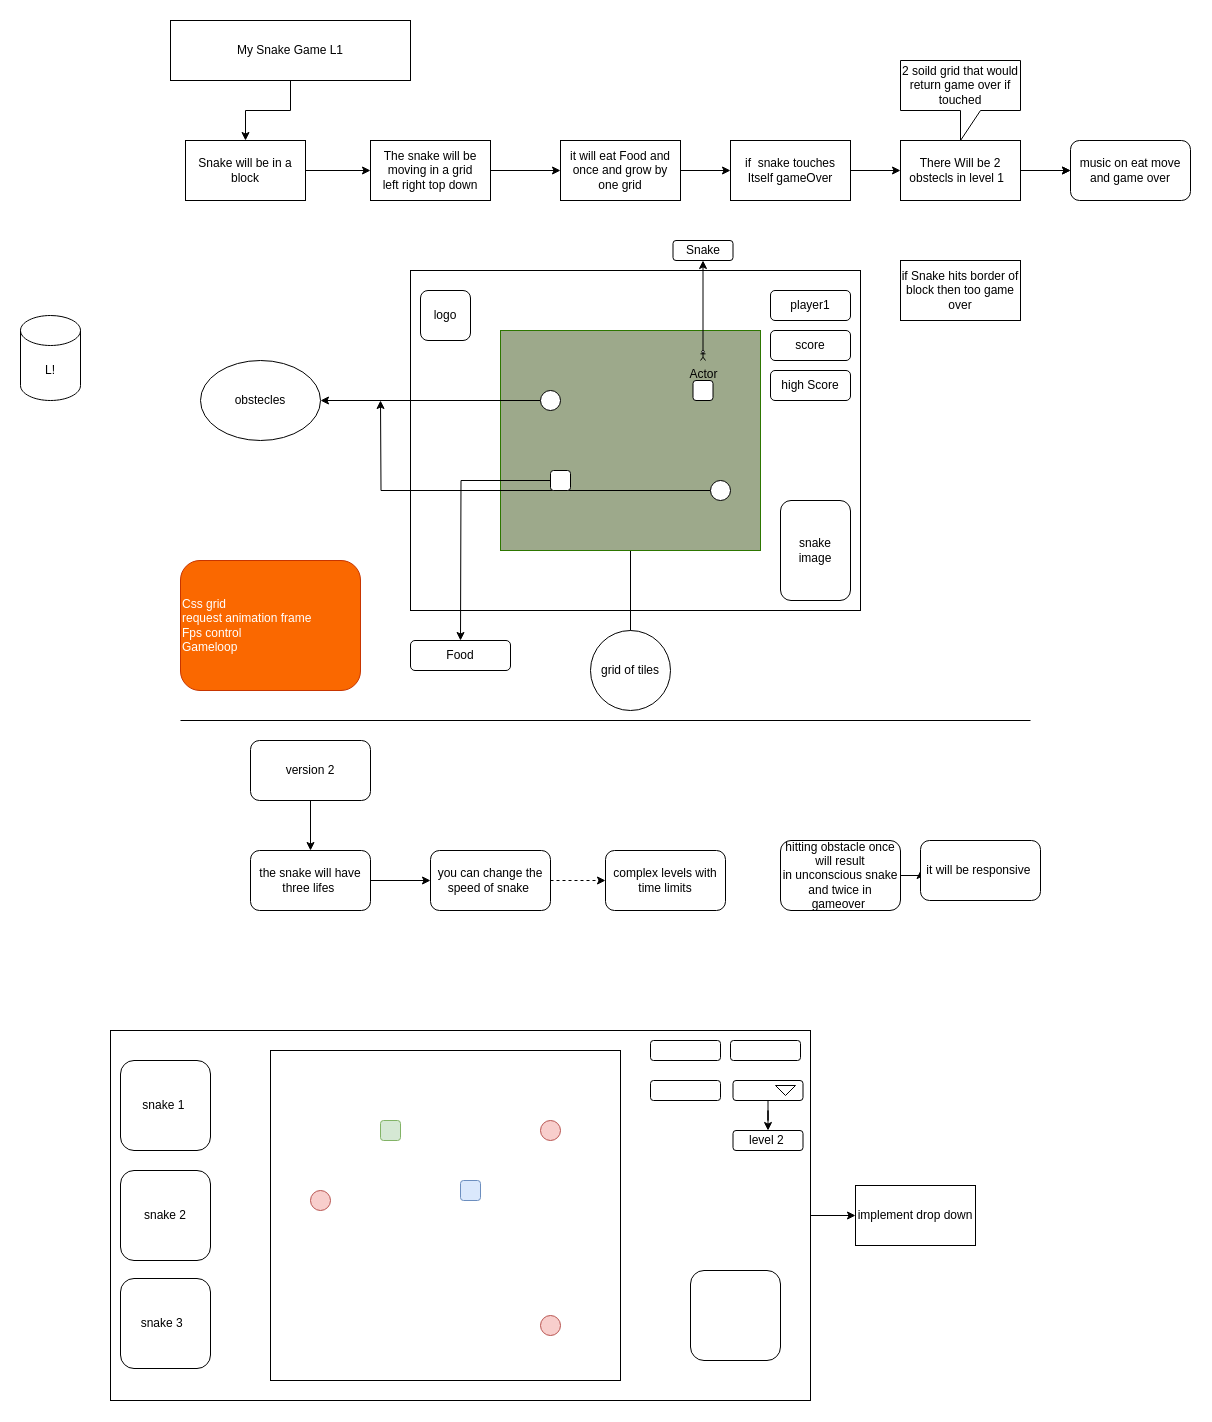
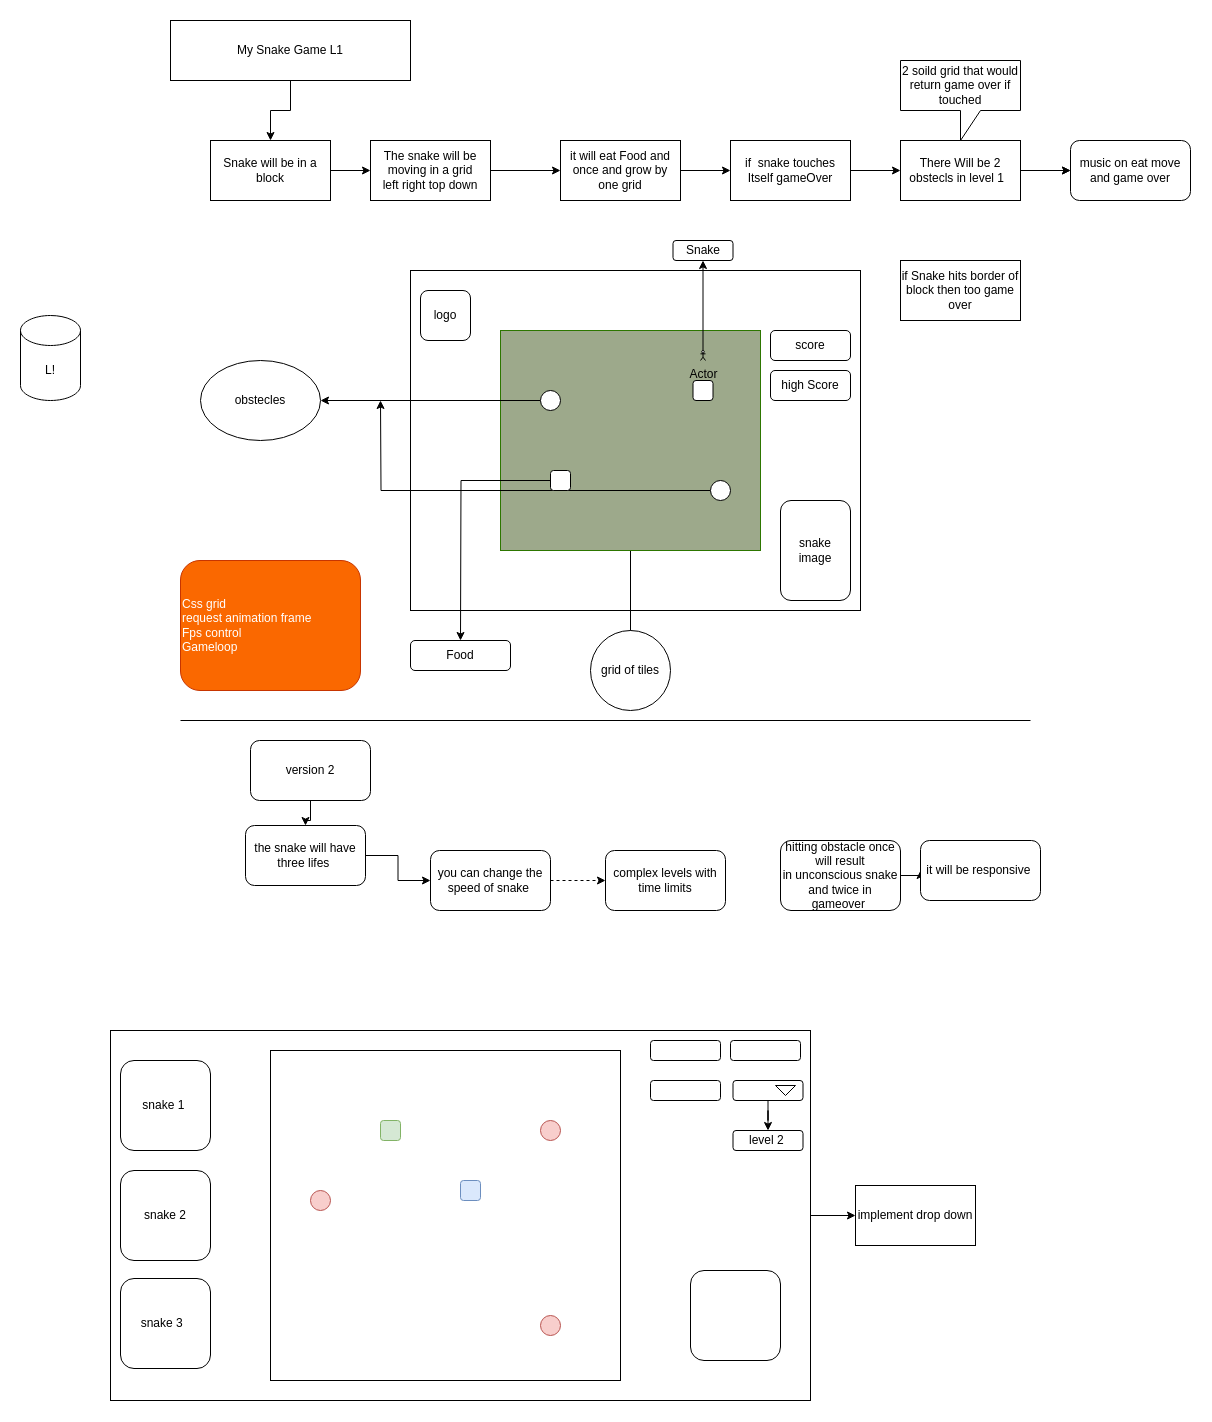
node "Snake will be in a block": moved (246, 171) -> (271, 171)
node "player1": removed
node "the snake will have three lifes": moved (311, 881) -> (306, 856)
